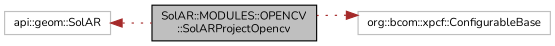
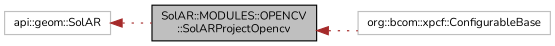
edge "SolAR::MODULES::OPENCV ::SolARProjectOpencv" -> "org::bcom::xpcf::ConfigurableBase": reversed
